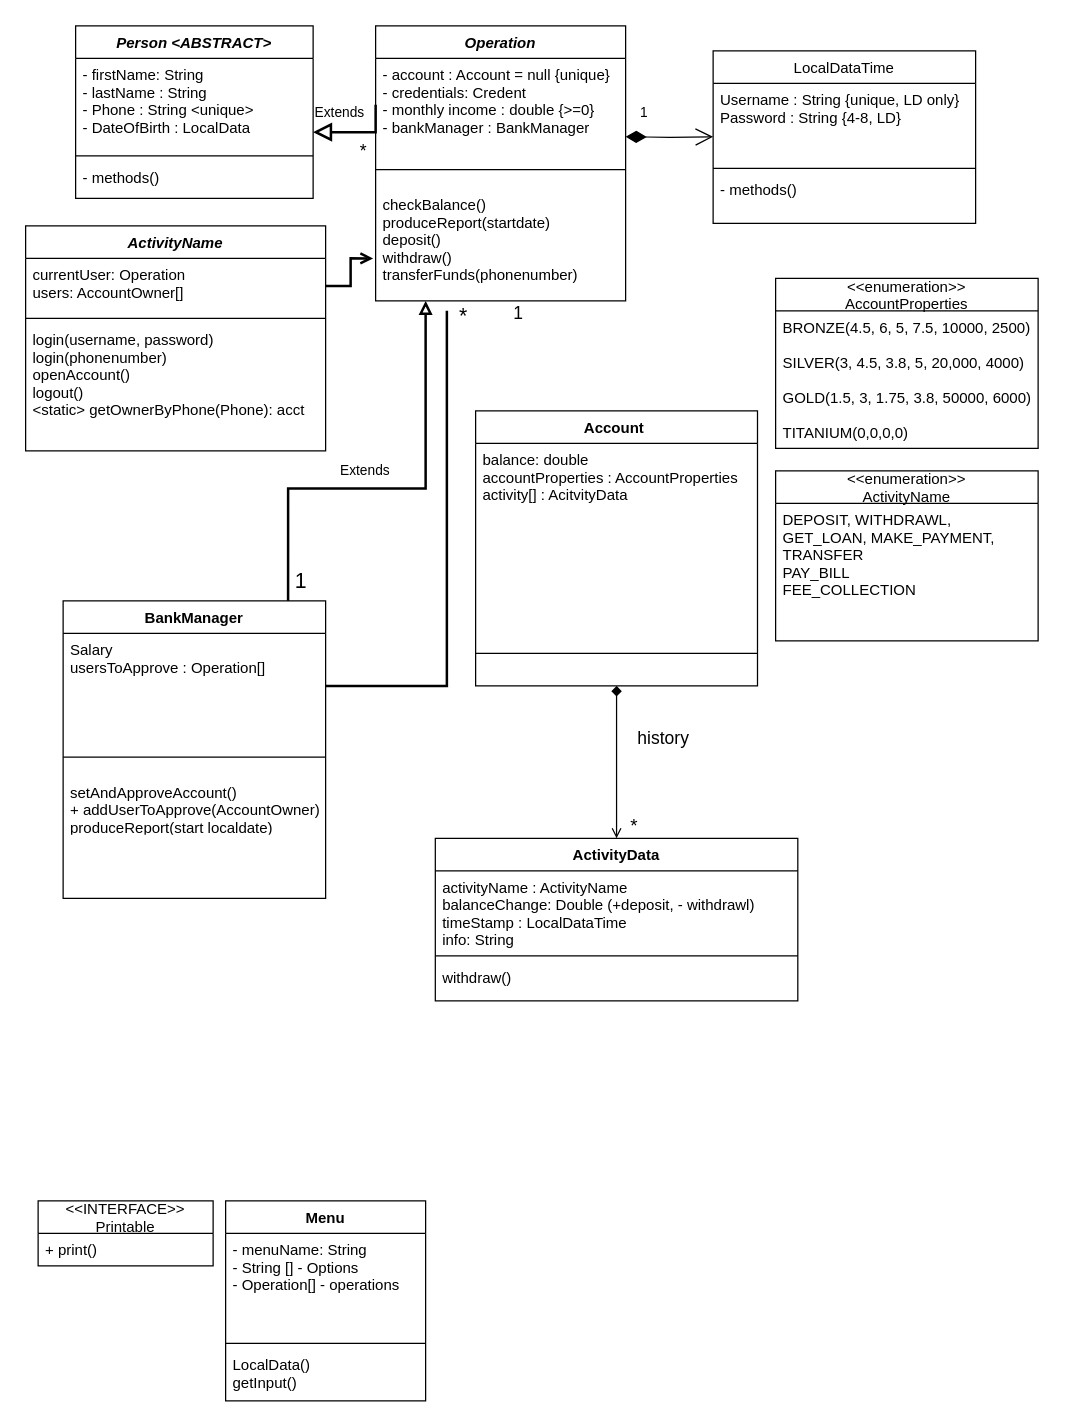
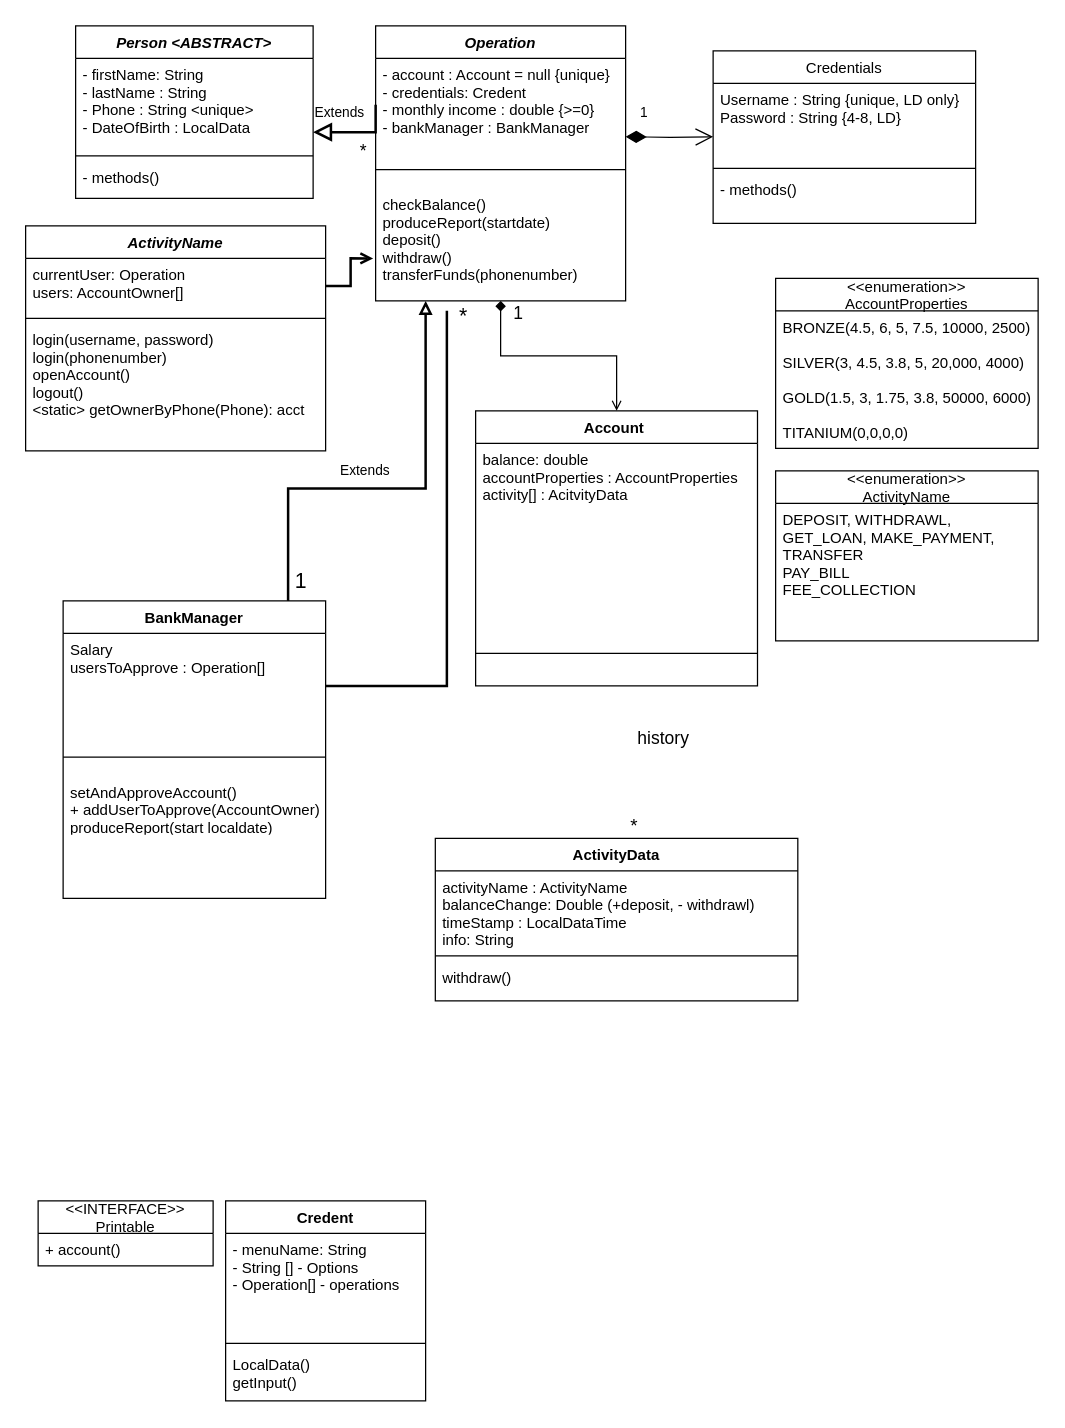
node "LocalDataTime": label "LocalDataTime" -> "Credentials"
edge "Operation" -- "Account": added
edge "Account" -- "ActivityData": removed
node "Menu": label "Menu" -> "Credent"
node "+ print()": label "+ print()" -> "+ account()"
